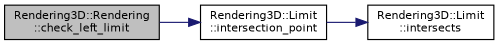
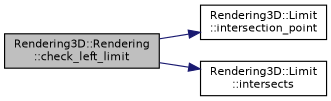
edge "Rendering3D::Limit ::intersection_point" -> "Rendering3D::Limit ::intersects": now "Rendering3D::Rendering ::check_left_limit" -> "Rendering3D::Limit ::intersects"
